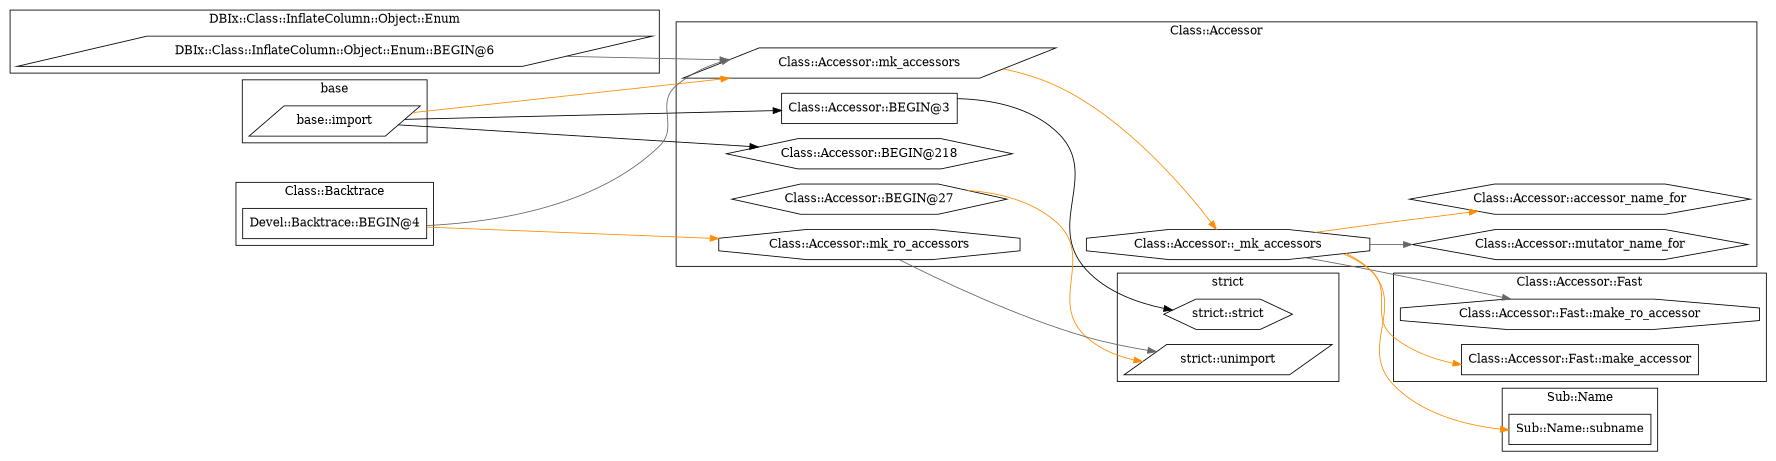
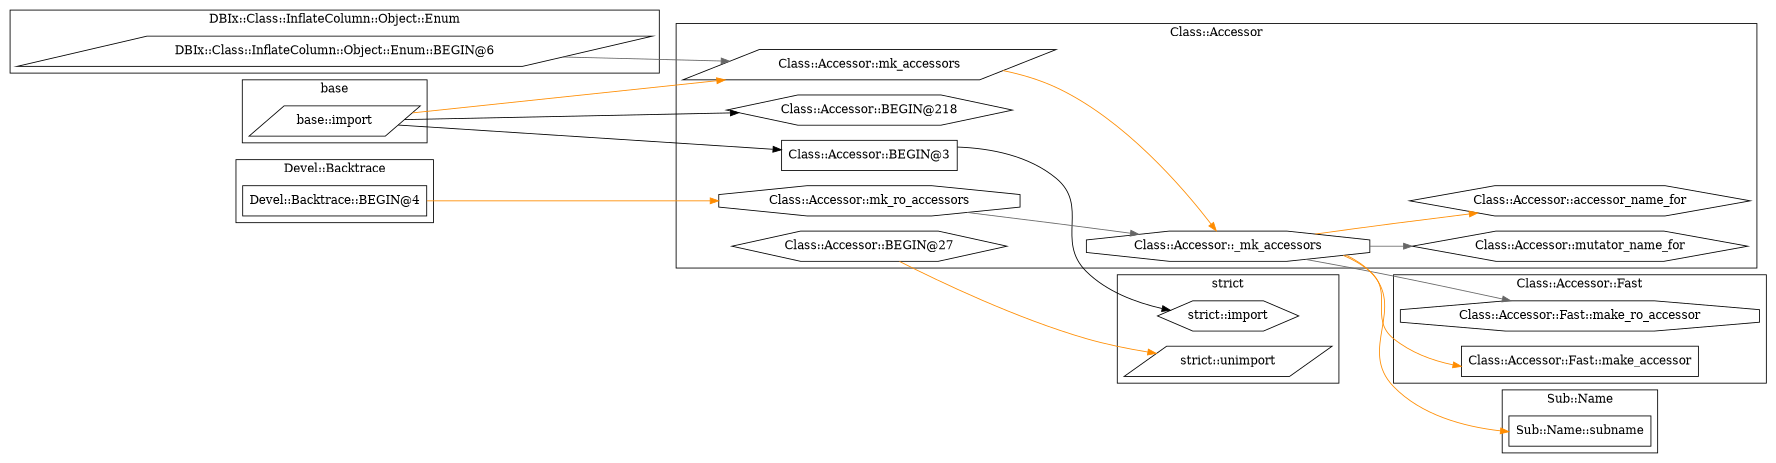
edge "Devel::Backtrace::BEGIN@4" -> "Class::Accessor::mk_accessors": removed
cluster "Class::Backtrace": label "Class::Backtrace" -> "Devel::Backtrace"
edge "Class::Accessor::mk_ro_accessors" -> "strict::unimport": now "Class::Accessor::mk_ro_accessors" -> "Class::Accessor::_mk_accessors"
node "strict::strict": label "strict::strict" -> "strict::import"
